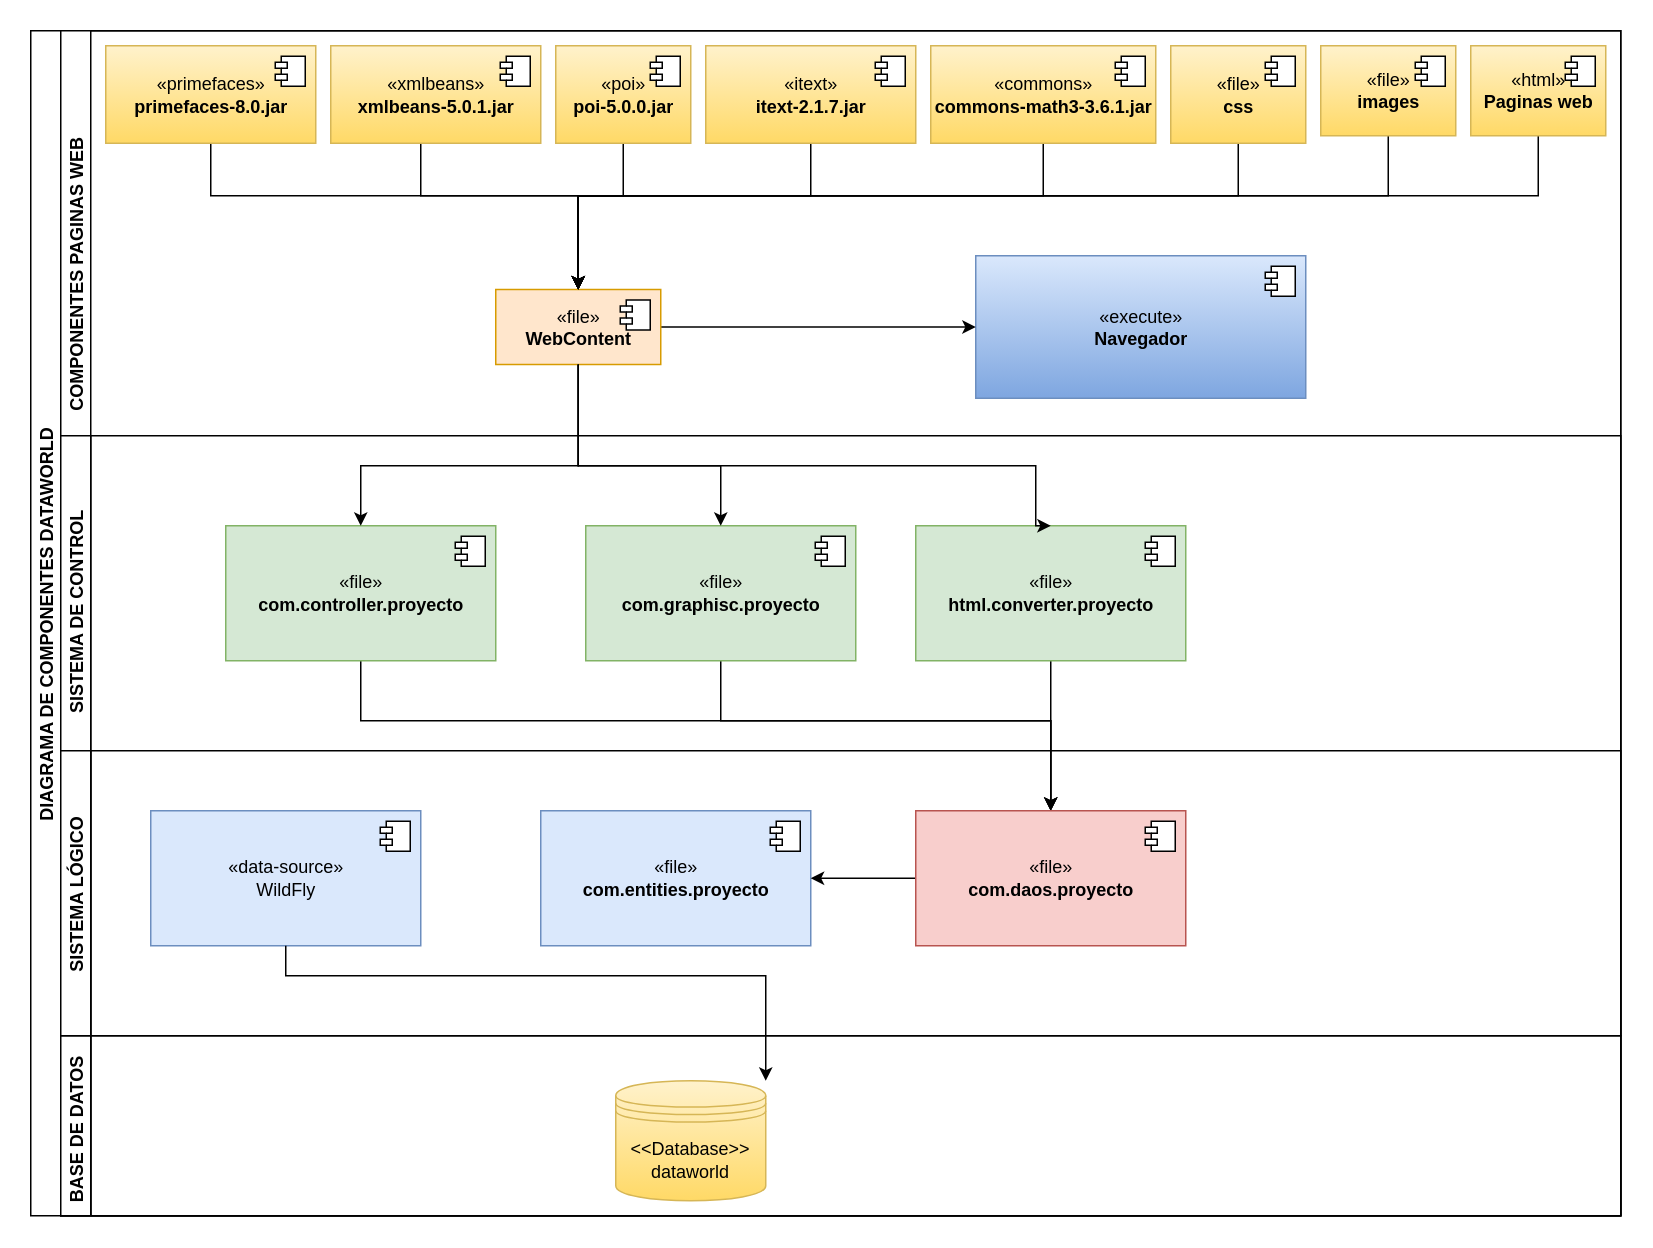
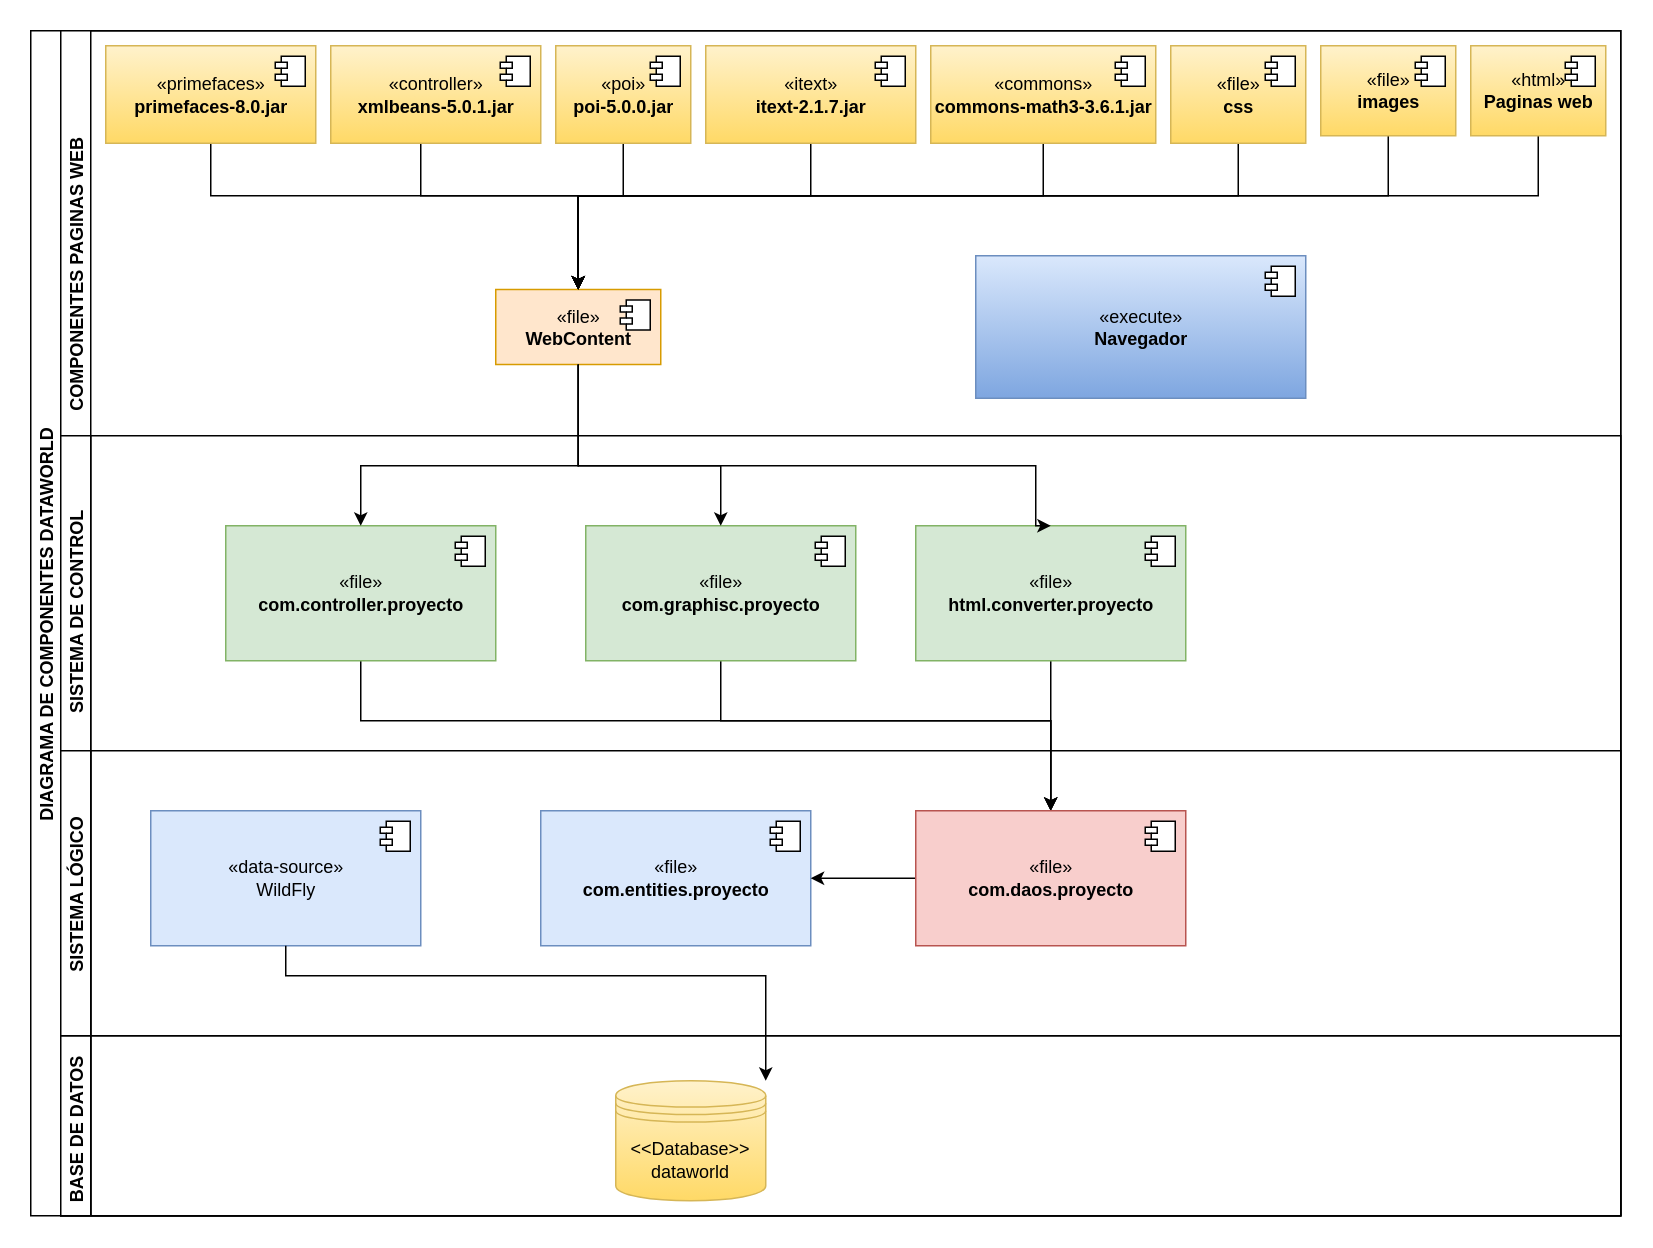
node "«xmlbeans» xmlbeans-5.0.1.jar": label "«xmlbeans» xmlbeans-5.0.1.jar" -> "«controller» xmlbeans-5.0.1.jar"
edge "«file» WebContent" -> "«execute» Navegador": removed
